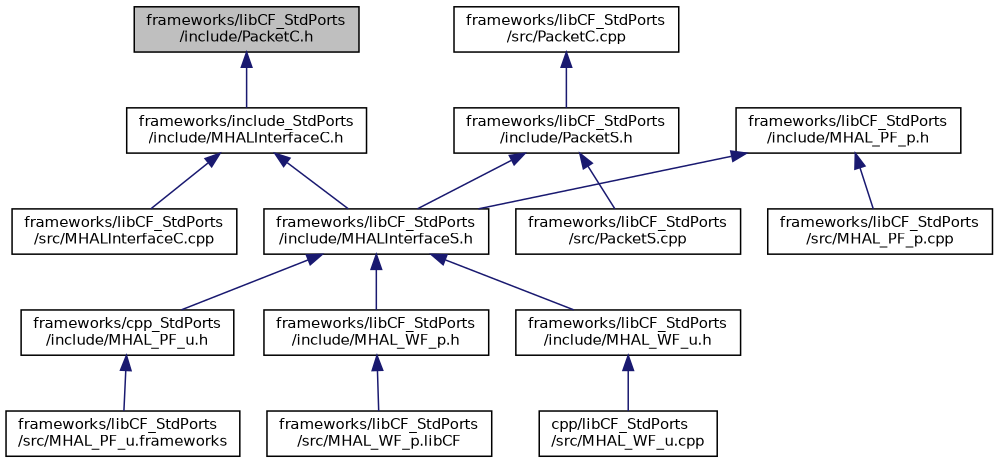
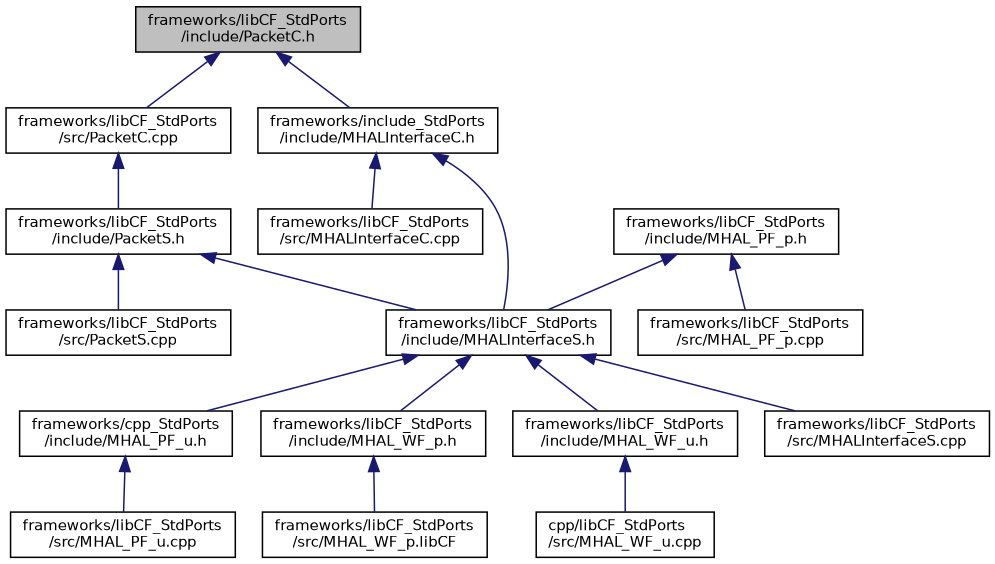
edge "frameworks/libCF_StdPorts /src/PacketC.cpp" -> "frameworks/libCF_StdPorts /include/PacketC.h": added
node "frameworks/libCF_StdPorts /src/MHAL_PF_u.frameworks": label "frameworks/libCF_StdPorts /src/MHAL_PF_u.frameworks" -> "frameworks/libCF_StdPorts /src/MHAL_PF_u.cpp"
node "frameworks/libCF_StdPorts /src/MHALInterfaceS.cpp": added
